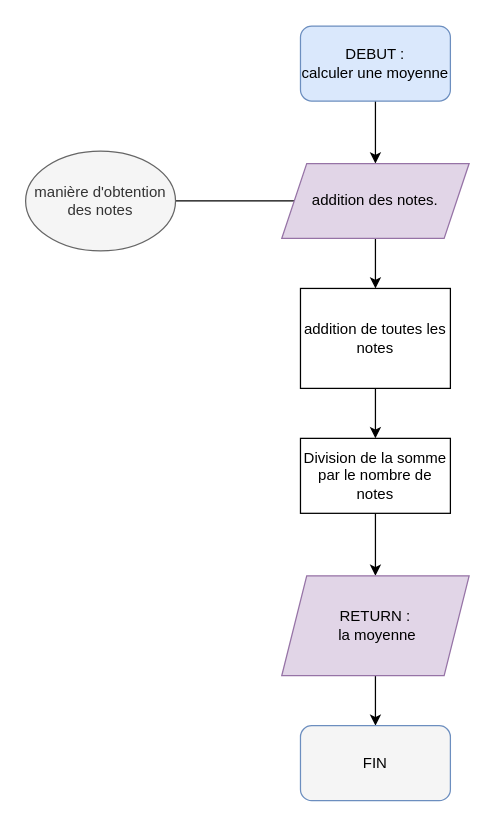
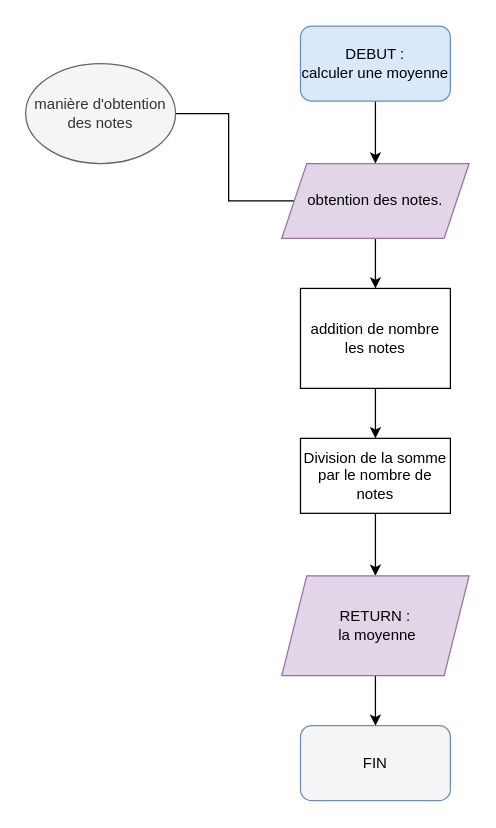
node "manière d'obtention des notes": moved (101, 201) -> (101, 113)
node "addition des notes.": label "addition des notes." -> "obtention des notes."
node "addition de toutes les notes": label "addition de toutes les notes" -> "addition de nombre les notes"
